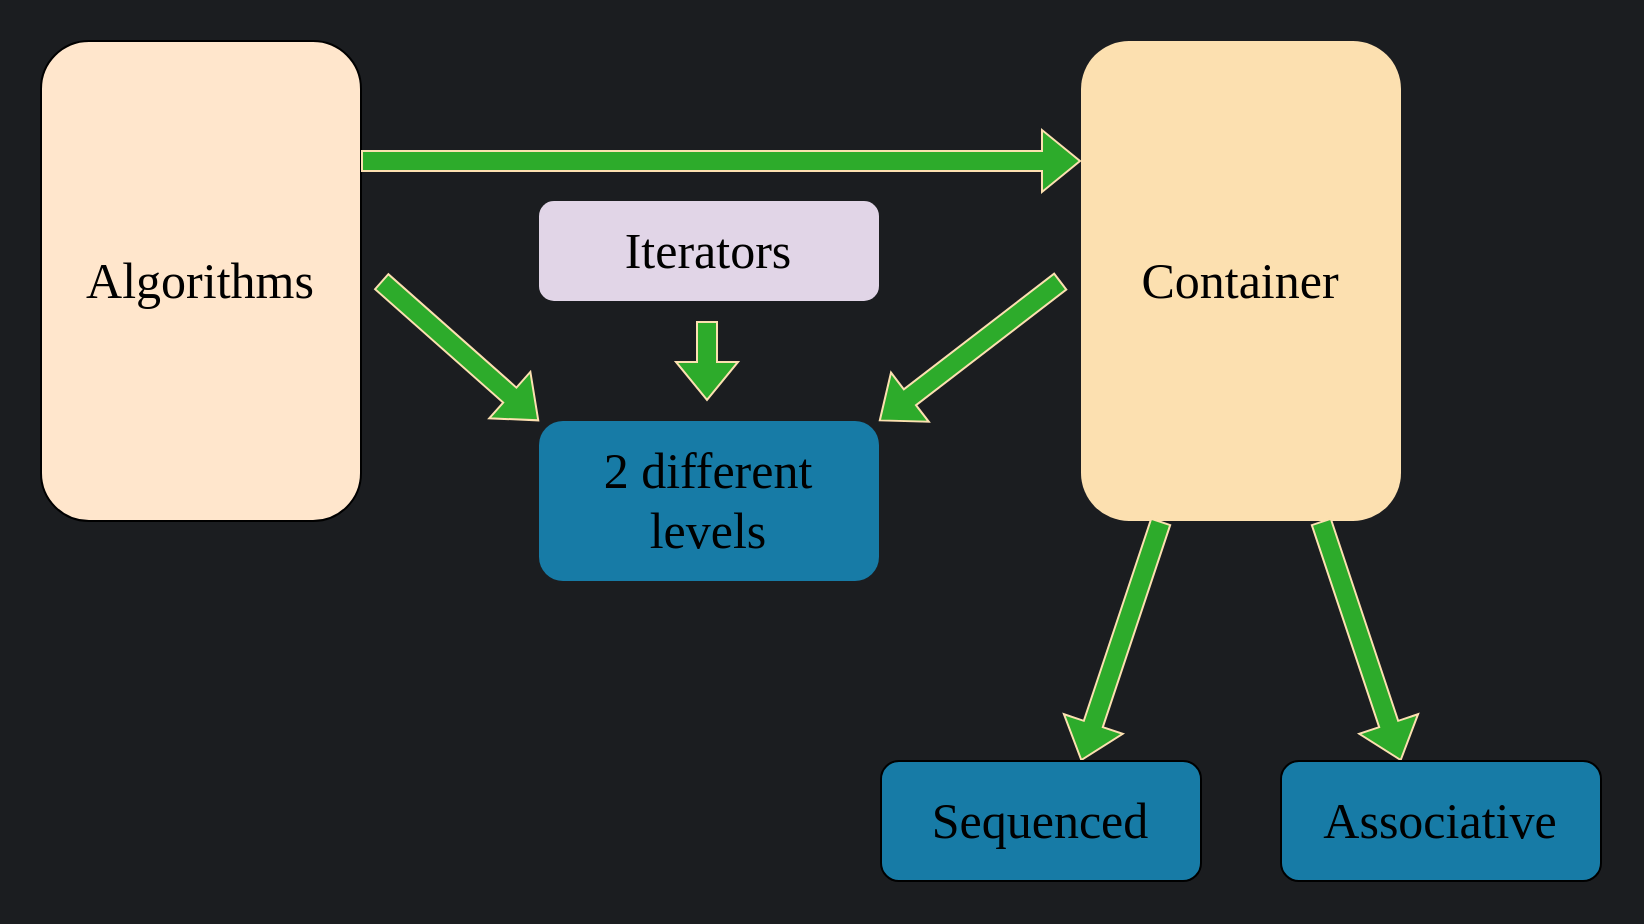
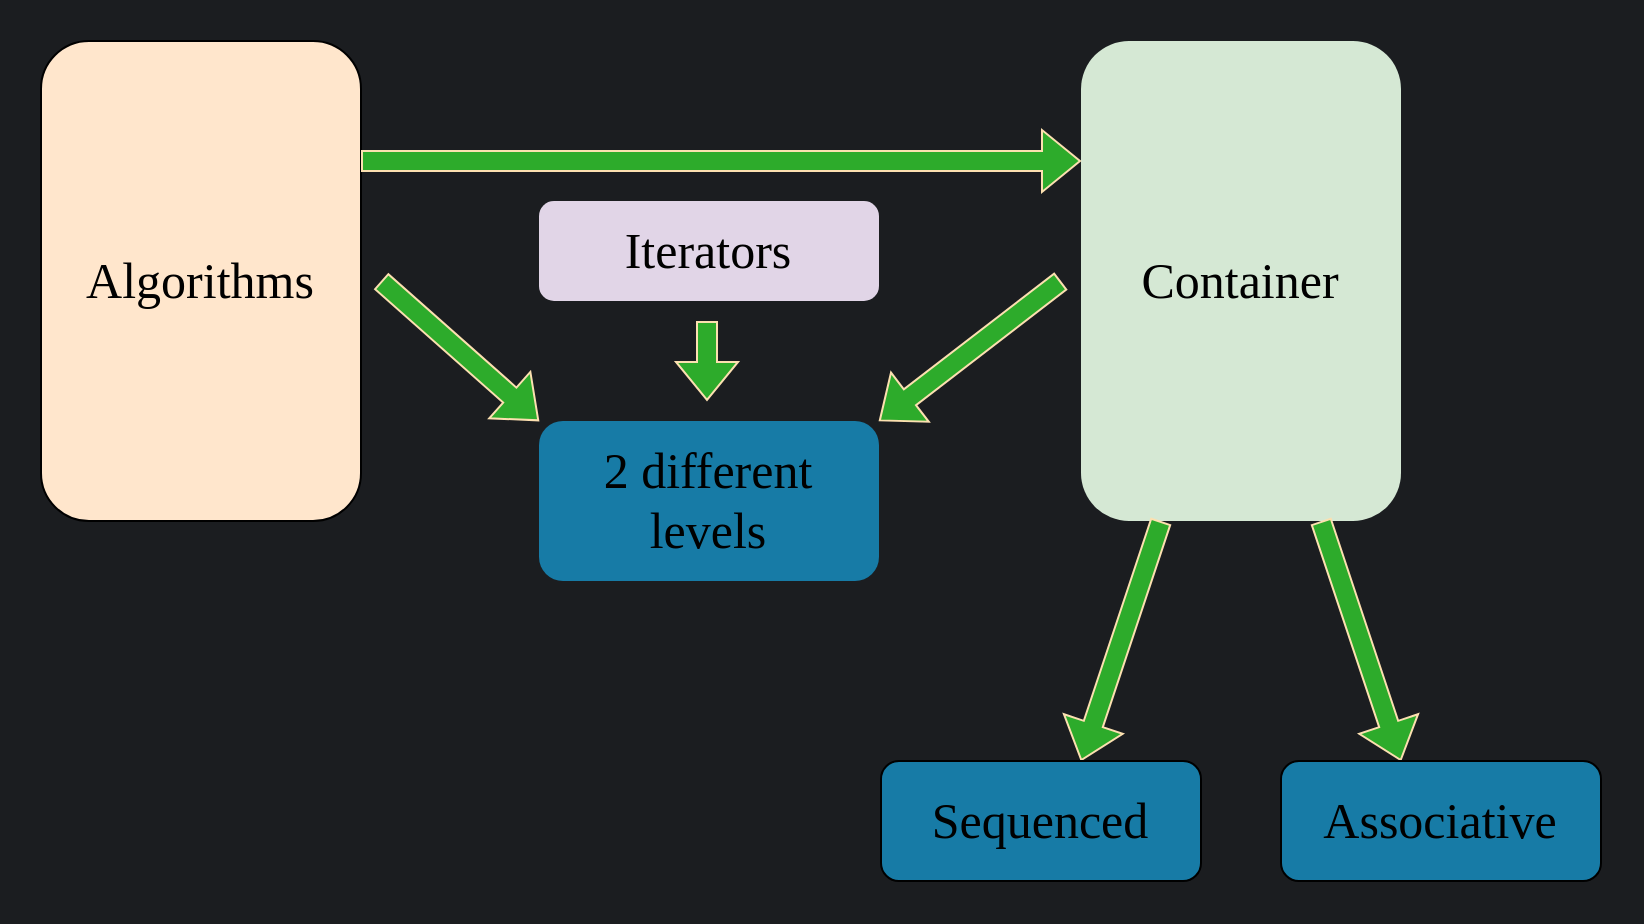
node "Container": fillcolor #fce0b0 -> #d5e8d4
